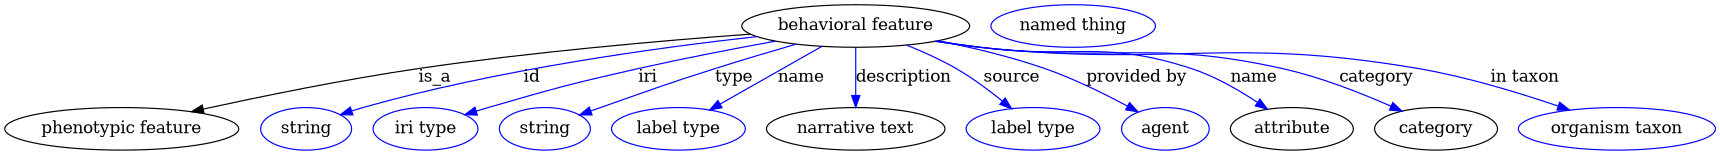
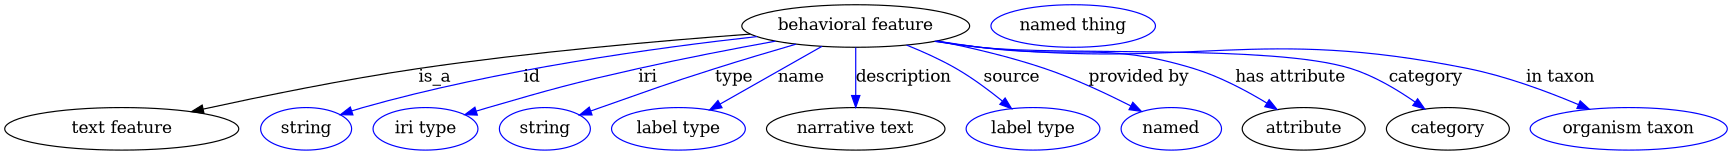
edge "behavioral feature" -> "attribute": label "name" -> "has attribute"
node "phenotypic feature": label "phenotypic feature" -> "text feature"
node "agent": label "agent" -> "named"
